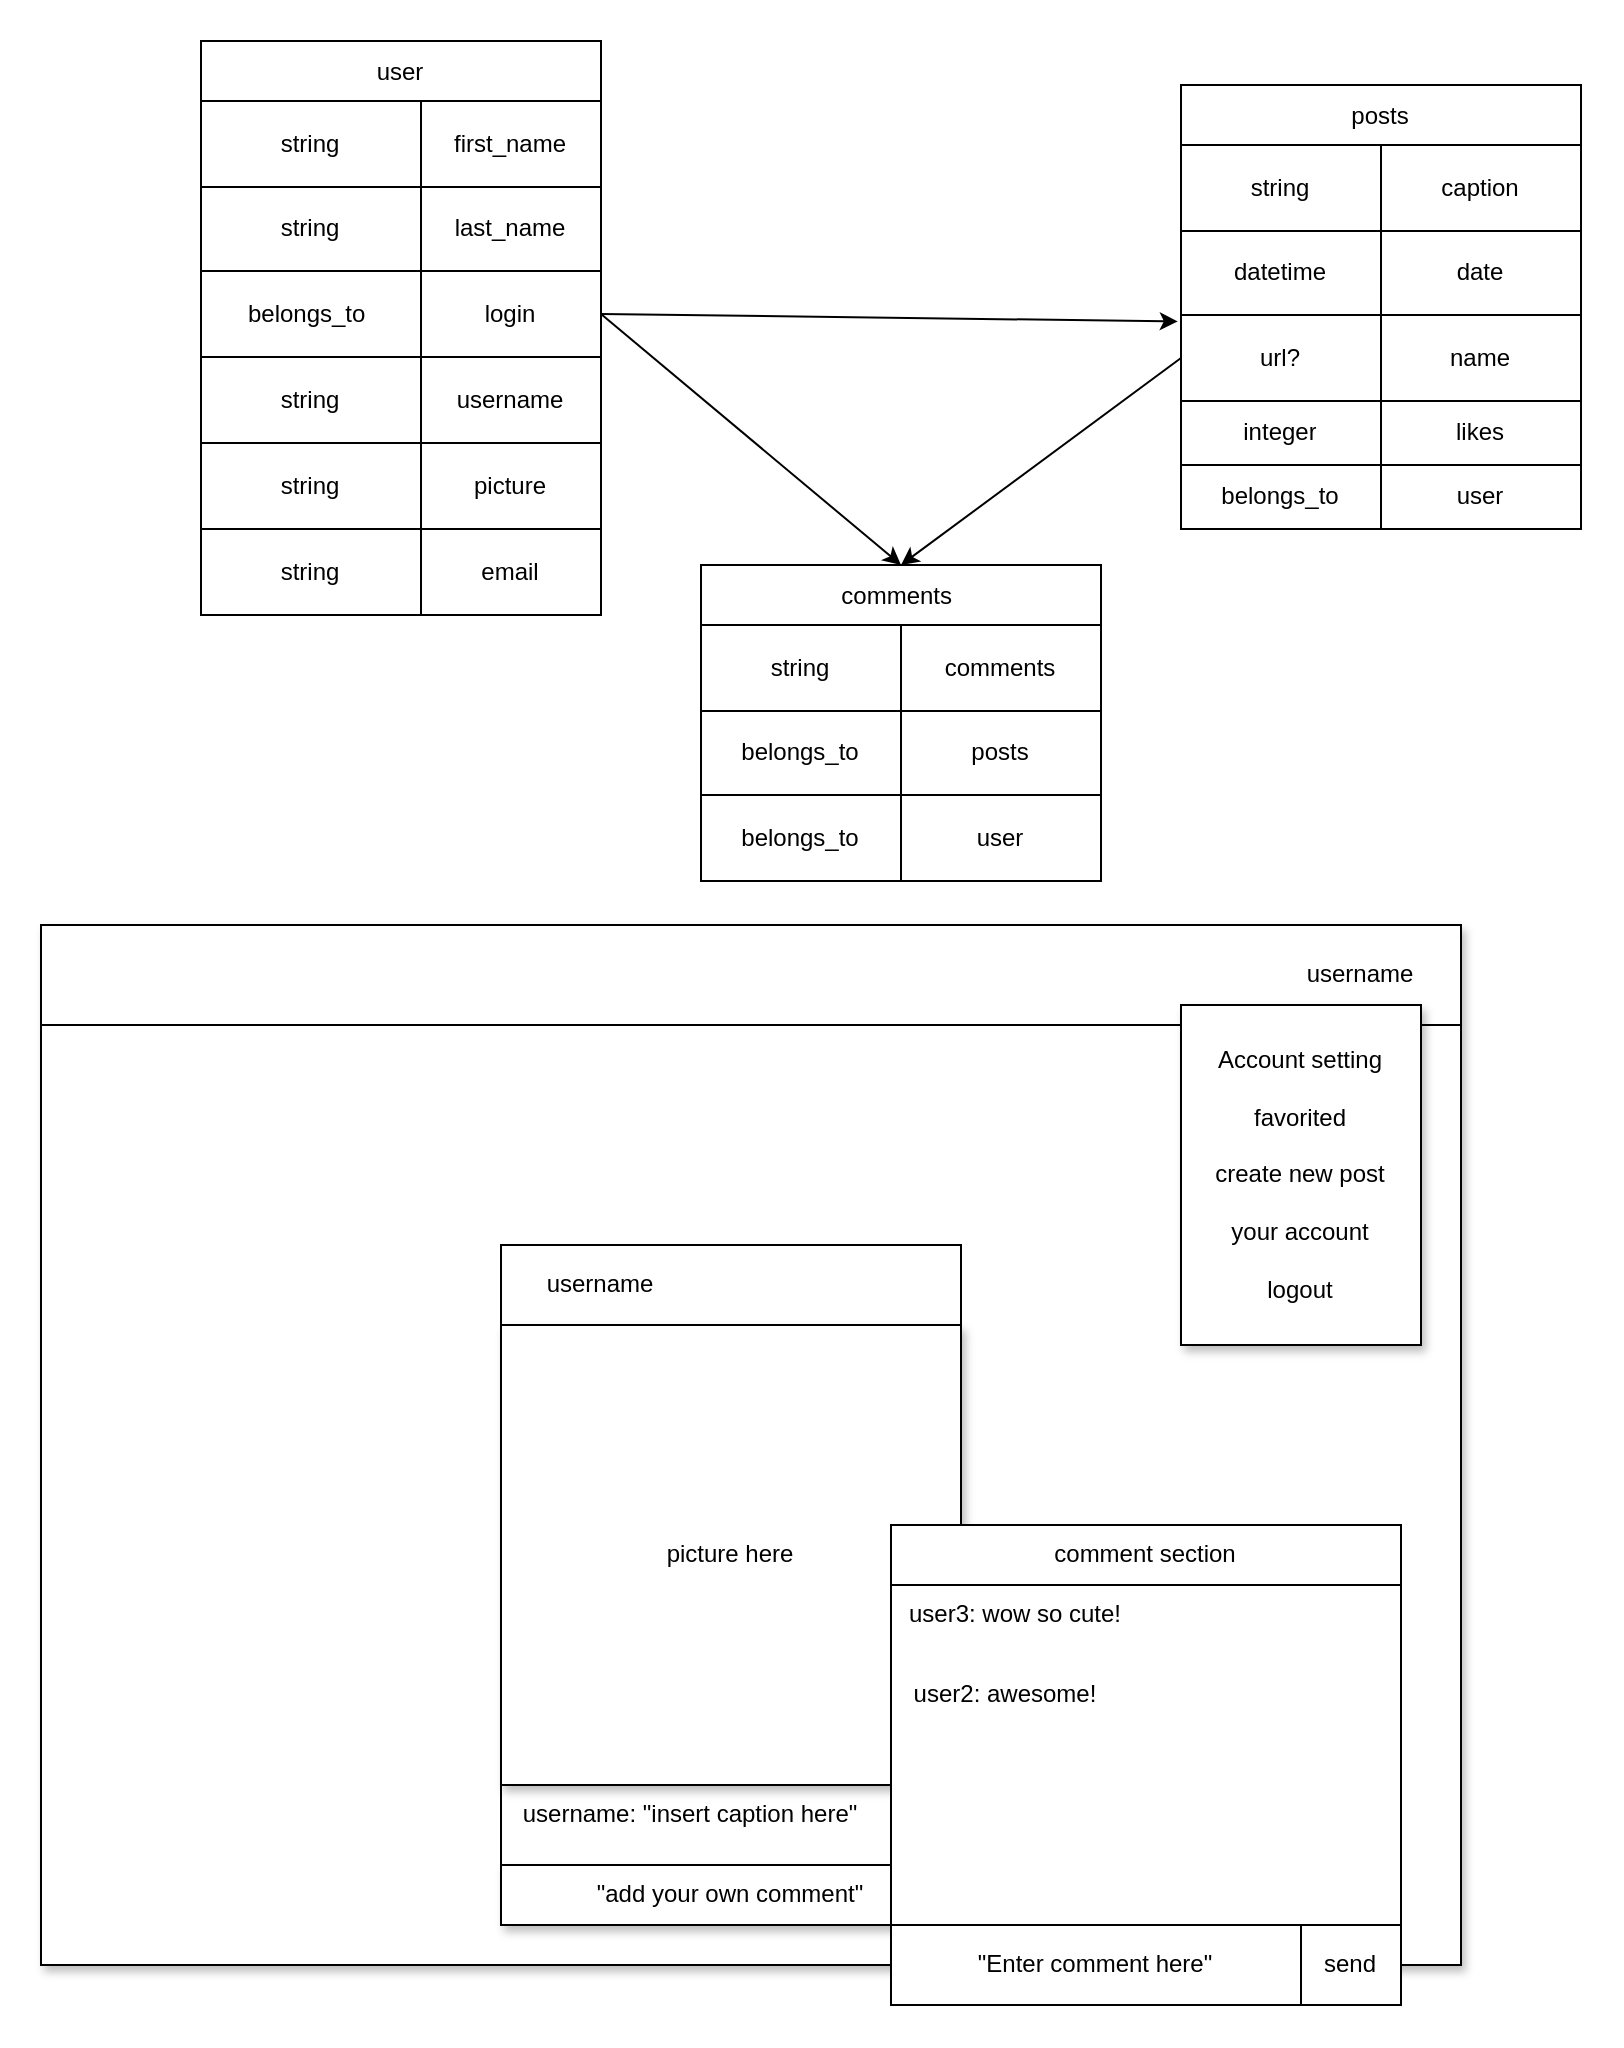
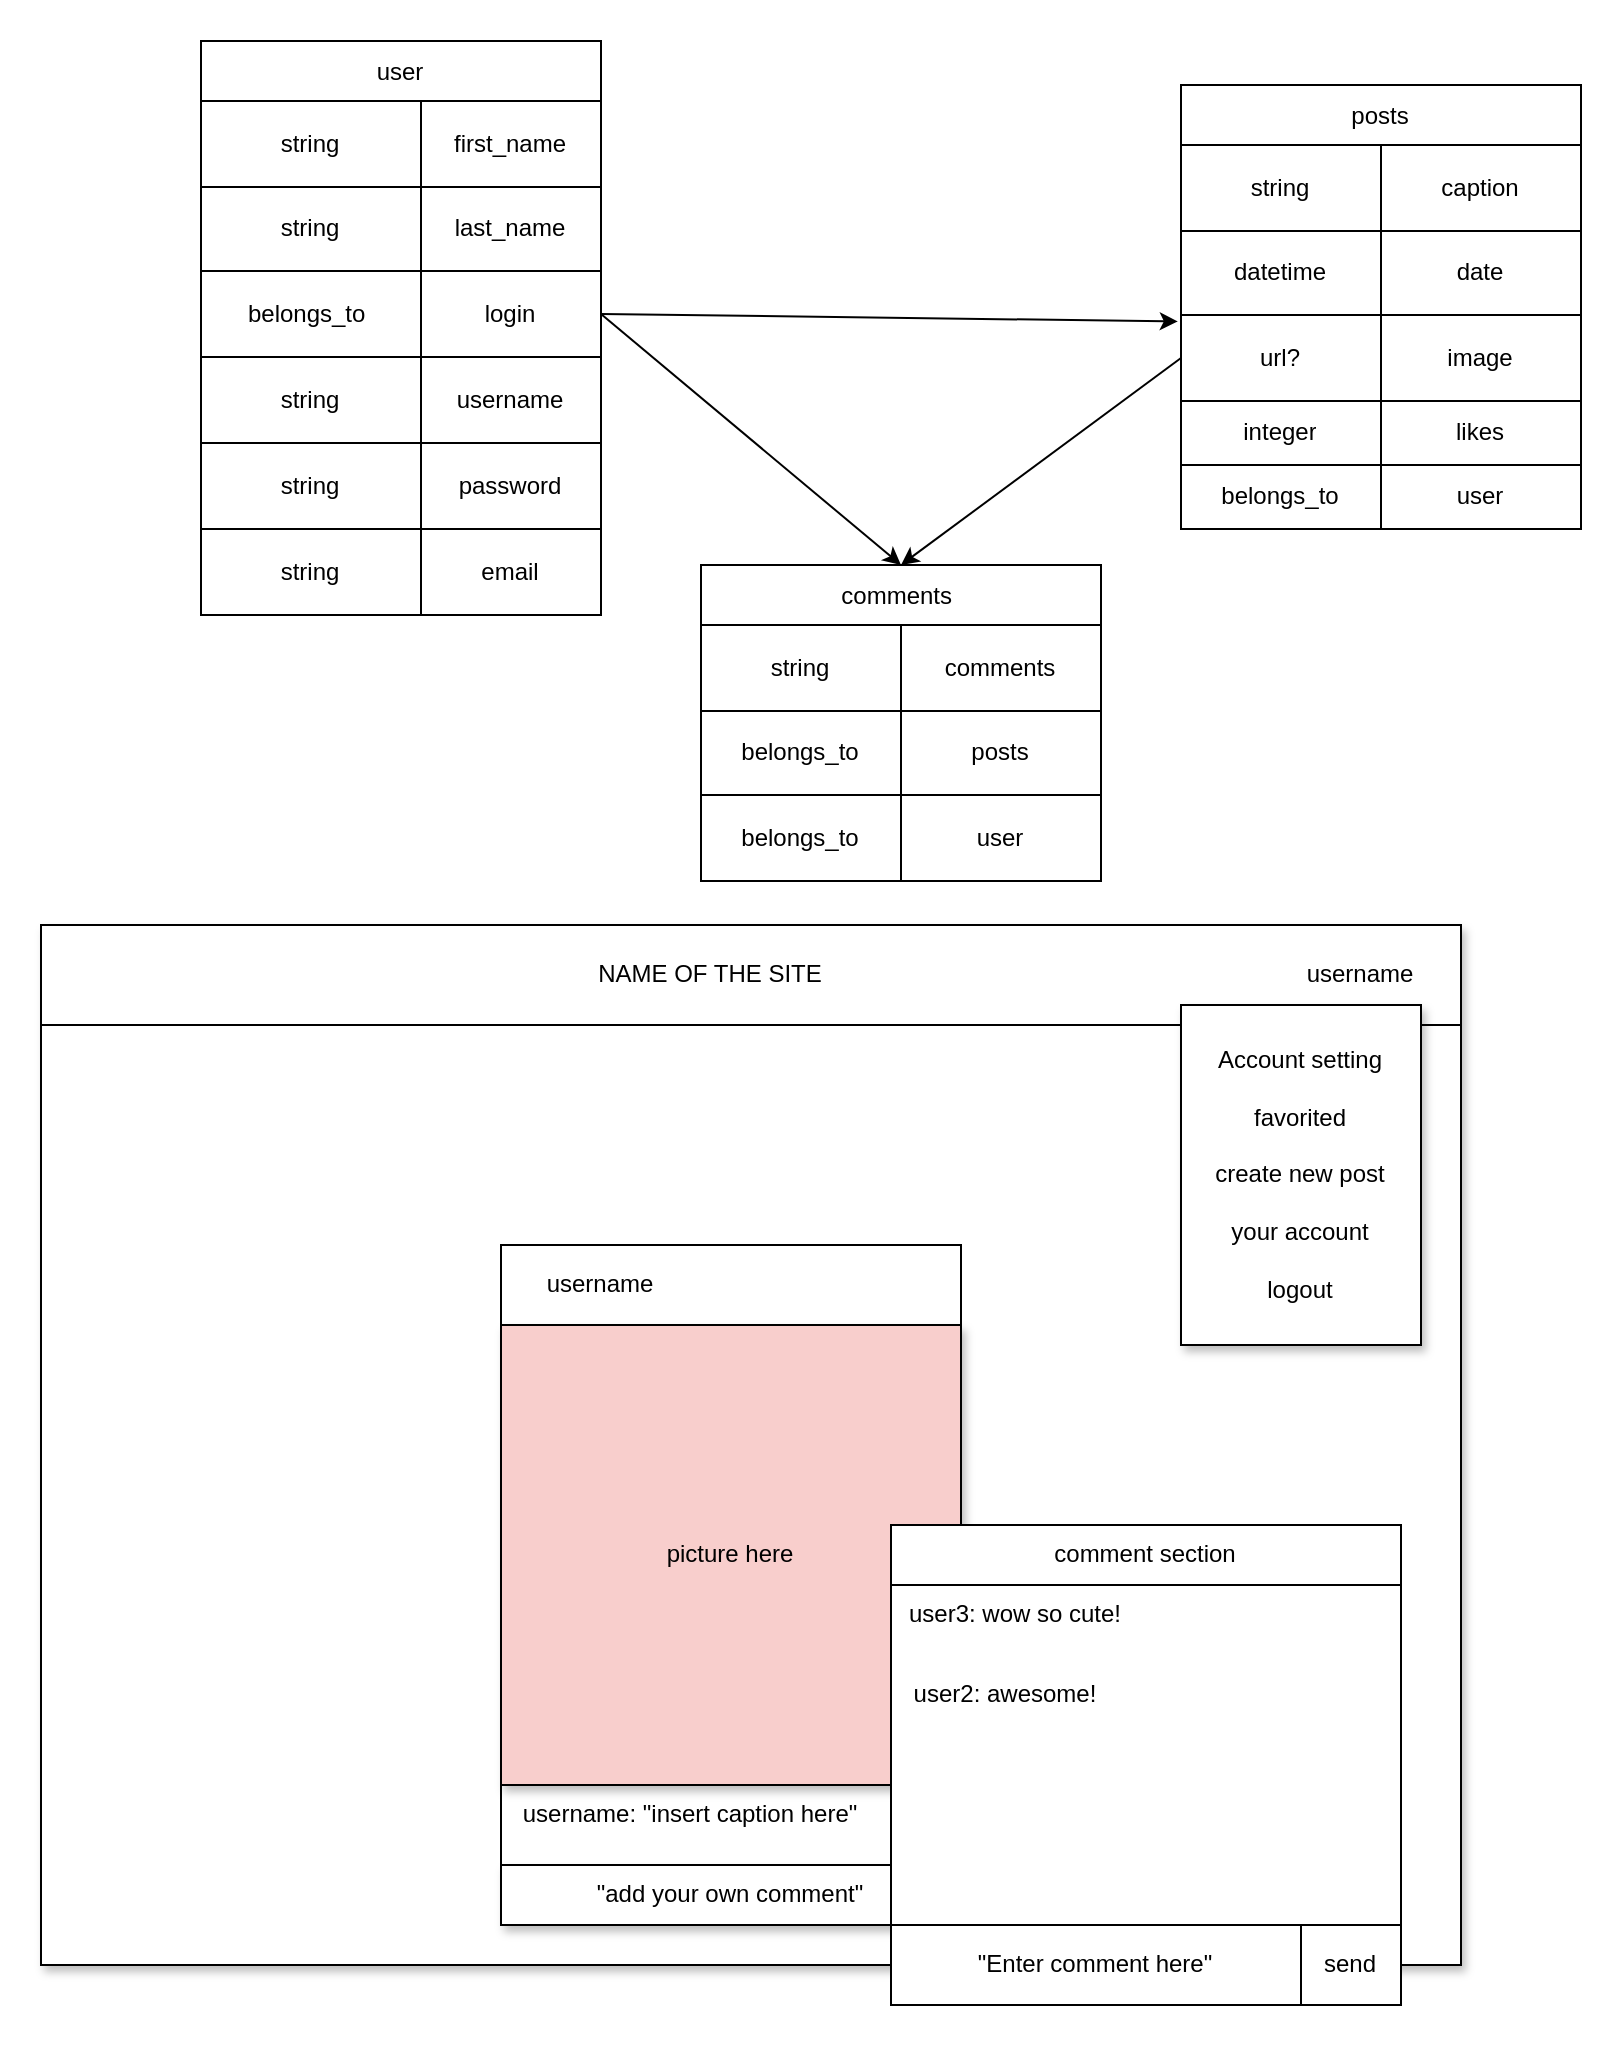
node "name": label "name" -> "image"
node "picture": label "picture" -> "password"
node "NAME OF THE SITE": added
node "picture here": fillcolor #ffffff -> #f8cecc
